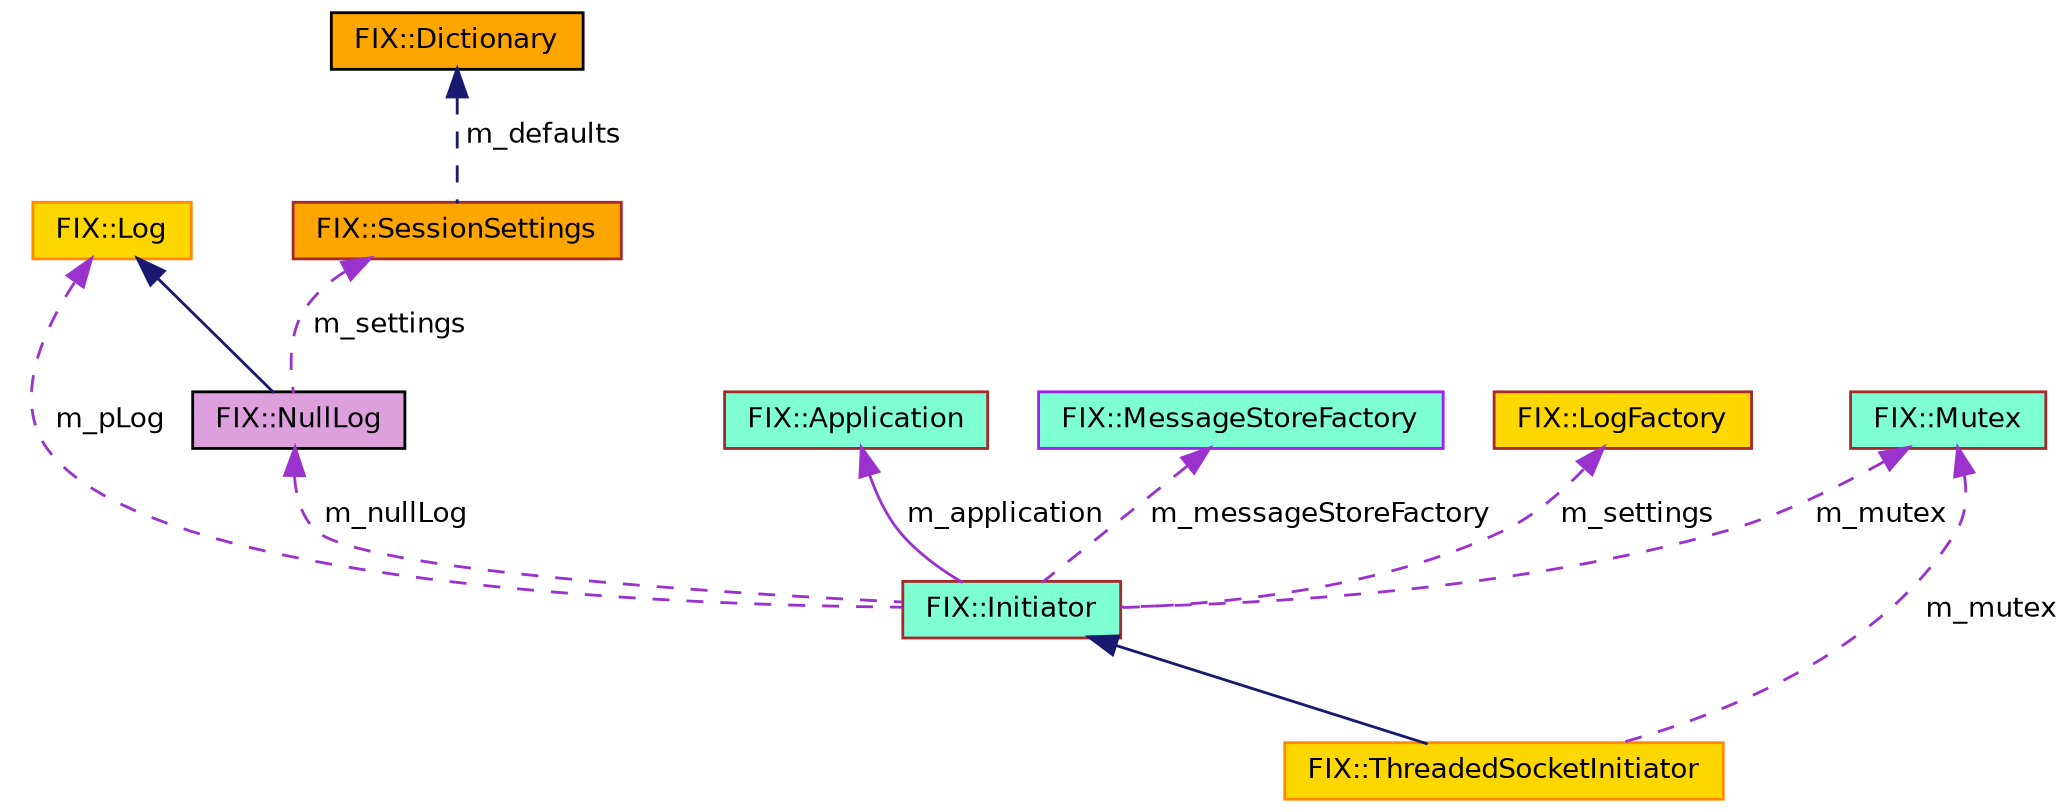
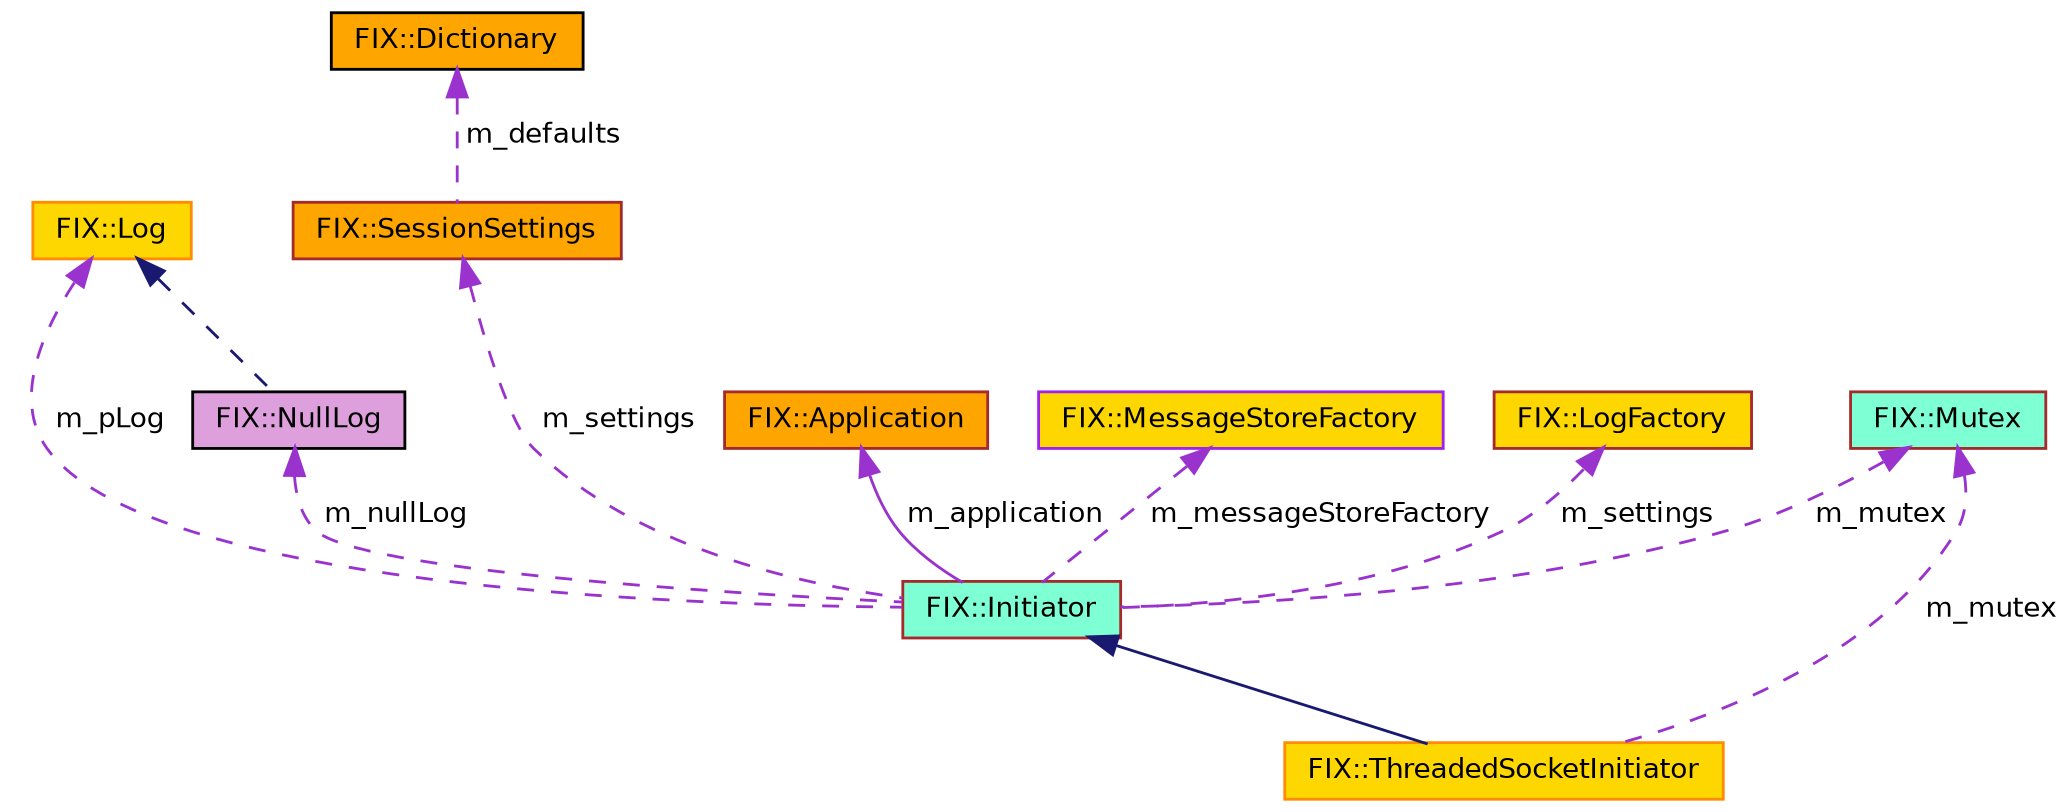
edge "FIX::SessionSettings" -> "FIX::Dictionary": color midnightblue -> darkorchid3
edge "FIX::NullLog" -> "FIX::SessionSettings": now "FIX::Initiator" -> "FIX::SessionSettings"
edge "FIX::NullLog" -> "FIX::Log": style solid -> dashed
node "FIX::Application": fillcolor aquamarine -> orange
node "FIX::MessageStoreFactory": fillcolor aquamarine -> gold
